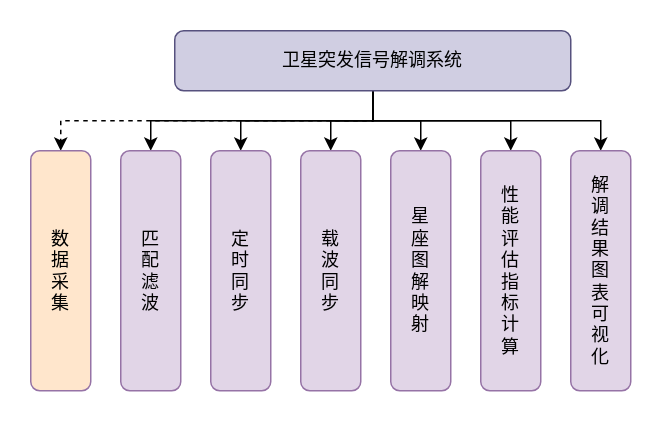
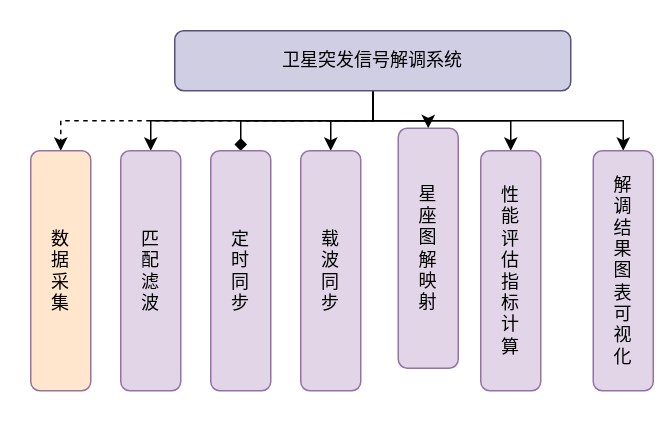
edge "卫星突发信号解调系统" -> "定 时 同 步": arrowhead classic -> diamond
node "星 座 图 解 映 射": moved (421, 271) -> (428, 248)
node "解 调 结 果 图 表 可 视 化": moved (601, 271) -> (623, 271)
